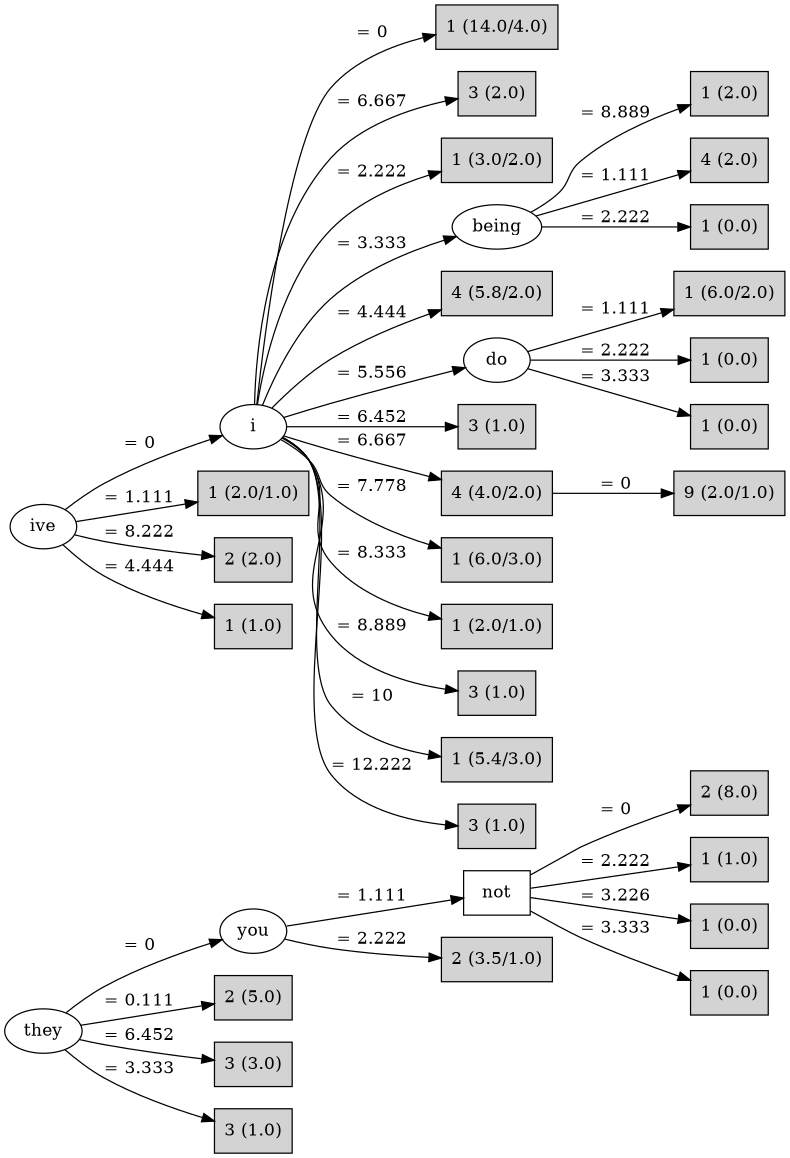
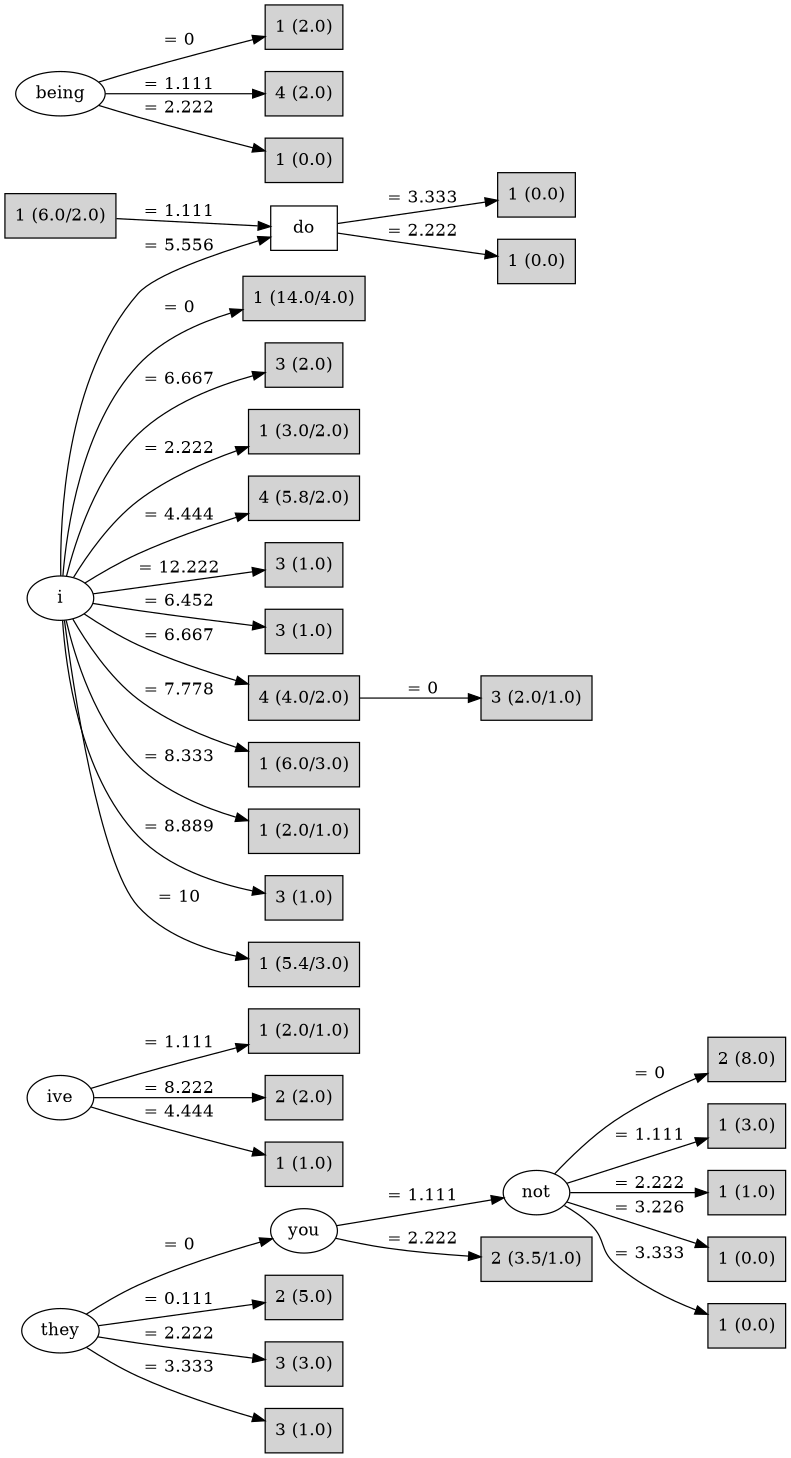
edge "being" -> "1 (2.0)": label "= 8.889" -> "= 0"
edge "i" -> "being": removed, label "= 3.333"
edge "do" -> "1 (6.0/2.0)": reversed
node "do": shape ellipse -> box
edge "ive" -> "i": removed, label "= 0"
node "9 (2.0/1.0)": label "9 (2.0/1.0)" -> "3 (2.0/1.0)"
node "not": shape box -> ellipse
edge "they" -> "3 (3.0)": label "= 6.452" -> "= 2.222"
node "1 (3.0)": added
